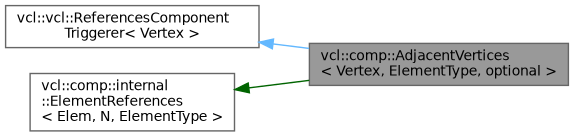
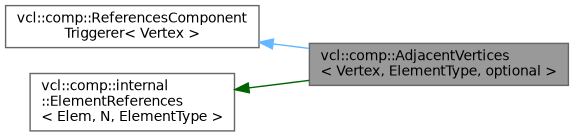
node "vcl::vcl::ReferencesComponent Triggerer< Vertex >": label "vcl::vcl::ReferencesComponent Triggerer< Vertex >" -> "vcl::comp::ReferencesComponent Triggerer< Vertex >"
